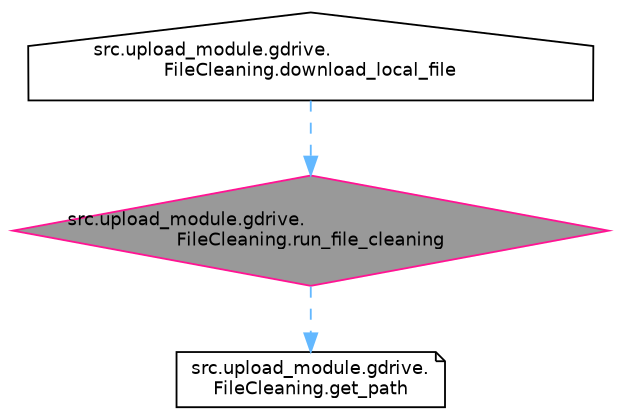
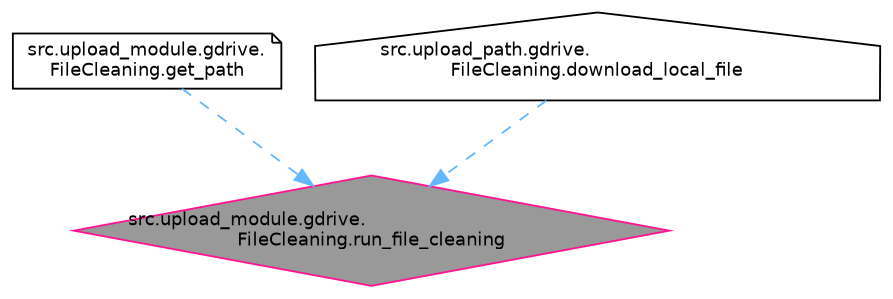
node "src.upload_module.gdrive. FileCleaning.download_local_file": label "src.upload_module.gdrive. FileCleaning.download_local_file" -> "src.upload_path.gdrive. FileCleaning.download_local_file"
edge "src.upload_module.gdrive. FileCleaning.run_file_cleaning" -> "src.upload_module.gdrive. FileCleaning.get_path": reversed
